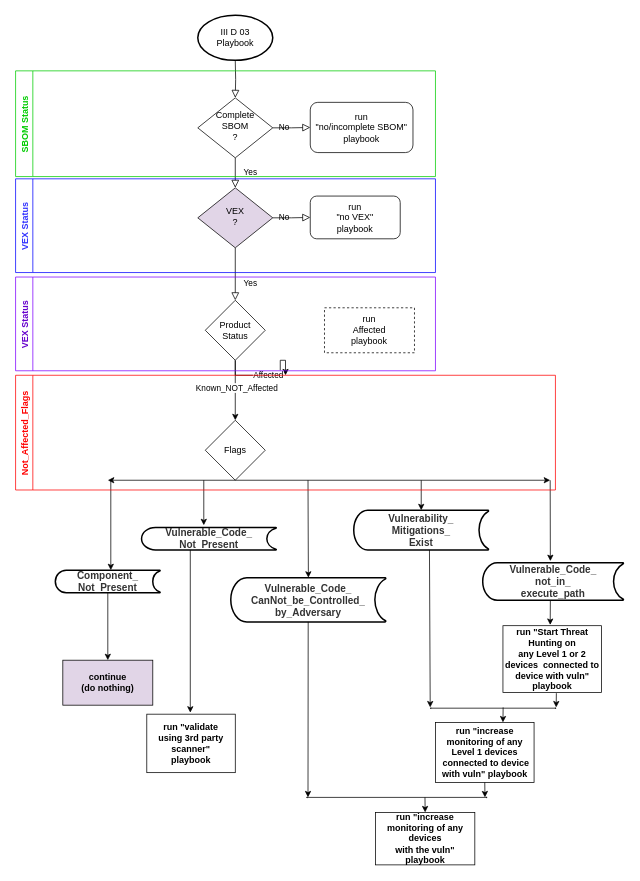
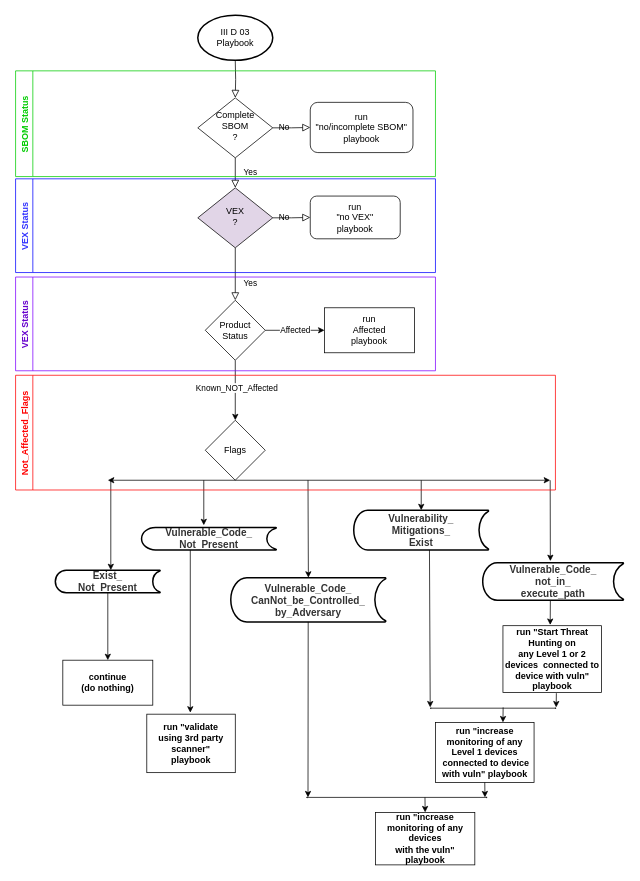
node "run Affected playbook": style dashed -> solid
edge "Product Status" -> "Not_Affected_Flags": now "Product Status" -> "run Affected playbook"
node "Component_ Not_Present": label "Component_ Not_Present" -> "Exist_ Not_Present"
node "continue (do nothing)": fillcolor #e1d5e7 -> #ffffff
